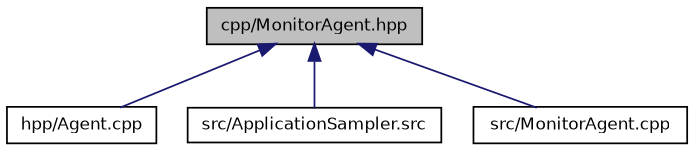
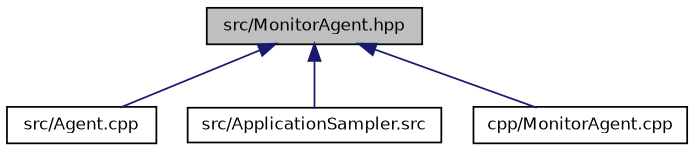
node "cpp/MonitorAgent.hpp": label "cpp/MonitorAgent.hpp" -> "src/MonitorAgent.hpp"
node "hpp/Agent.cpp": label "hpp/Agent.cpp" -> "src/Agent.cpp"
node "src/MonitorAgent.cpp": label "src/MonitorAgent.cpp" -> "cpp/MonitorAgent.cpp"
